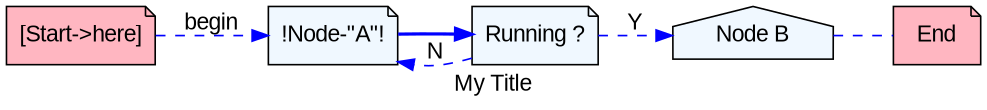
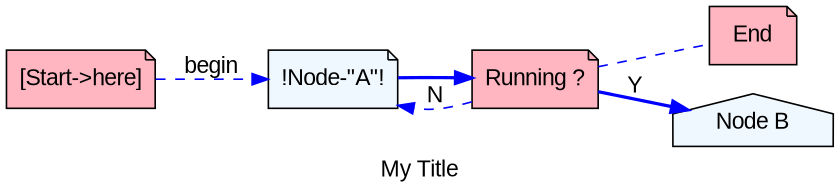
node "Running ?": fillcolor AliceBlue -> LightPink
edge "Running ?" -> "Node B": style dashed -> bold
edge "Node B" -- "End": now "Running ?" -- "End"
